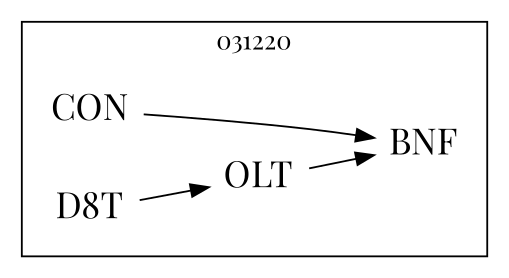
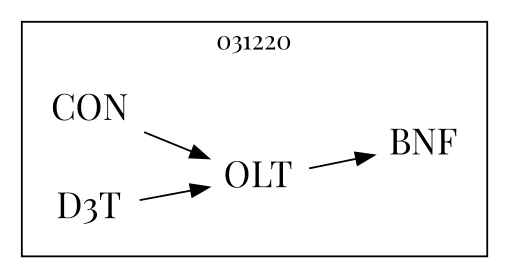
edge "CON" -> "BNF": now "CON" -> "OLT"
node "D8T": label "D8T" -> "D3T"
